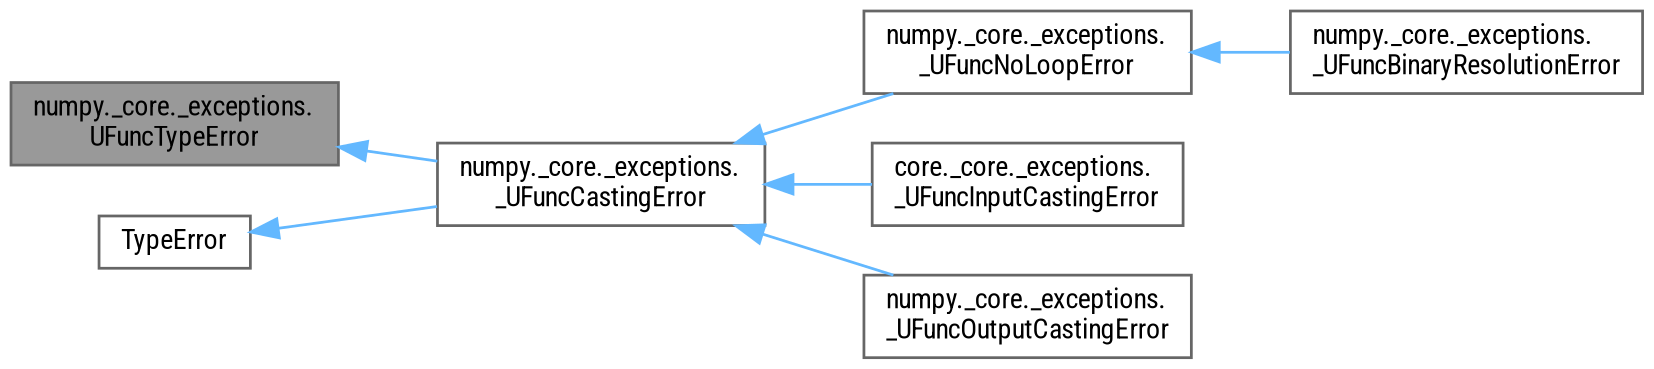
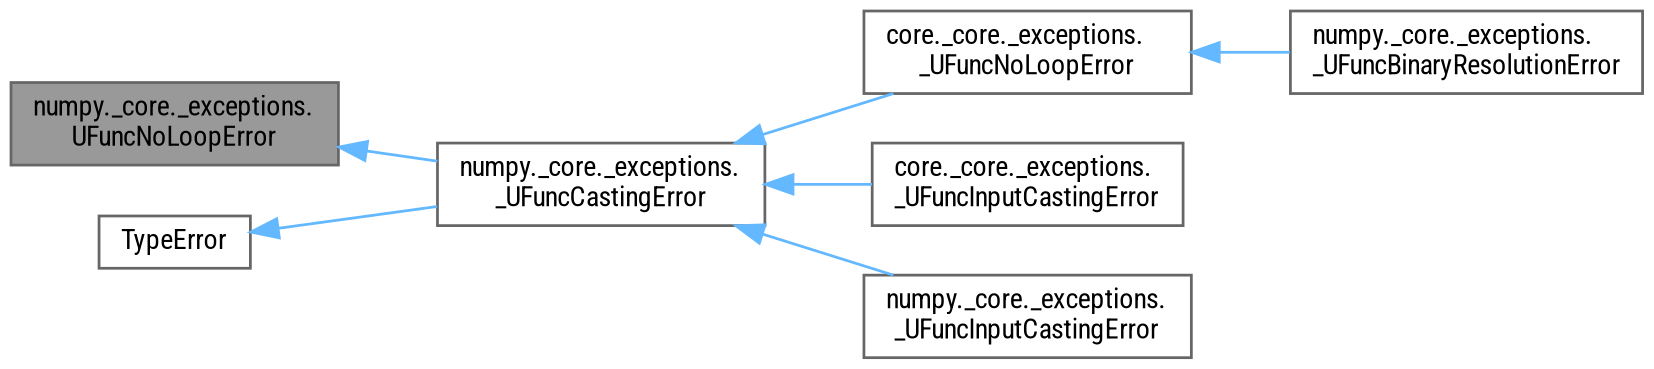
node "numpy._core._exceptions. _UFuncNoLoopError": label "numpy._core._exceptions. _UFuncNoLoopError" -> "core._core._exceptions. _UFuncNoLoopError"
node "numpy._core._exceptions. UFuncTypeError": label "numpy._core._exceptions. UFuncTypeError" -> "numpy._core._exceptions. UFuncNoLoopError"
node "numpy._core._exceptions. _UFuncOutputCastingError": label "numpy._core._exceptions. _UFuncOutputCastingError" -> "numpy._core._exceptions. _UFuncInputCastingError"
